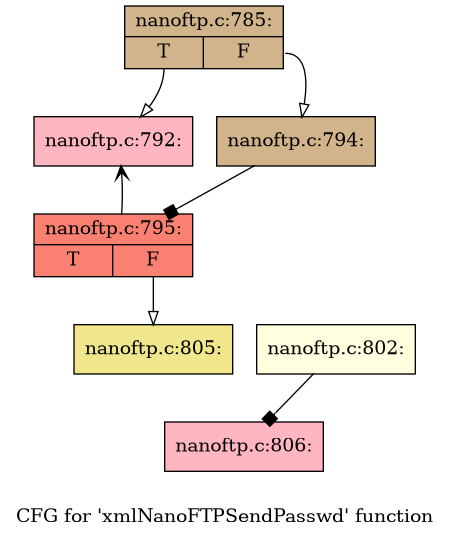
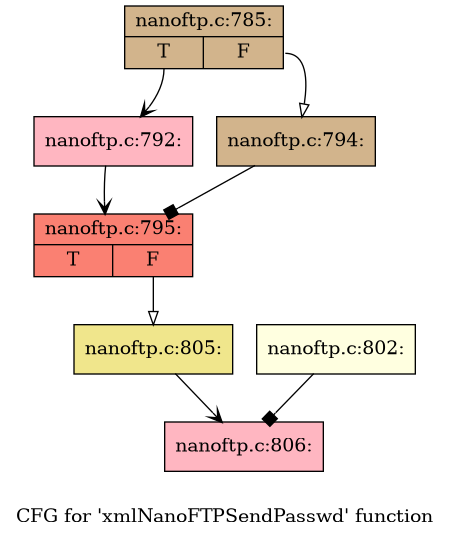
edge "nanoftp.c:785:" -> "nanoftp.c:792:": arrowhead onormal -> vee
edge "nanoftp.c:795:" -> "nanoftp.c:792:": reversed
edge "nanoftp.c:805:" -> "nanoftp.c:806:": added
